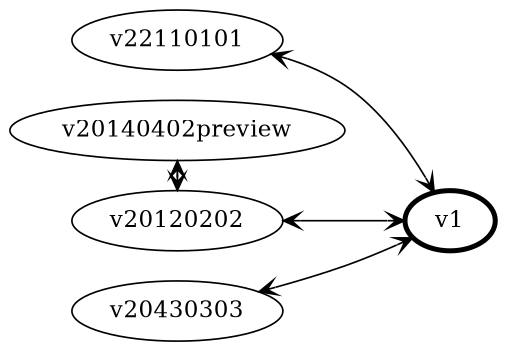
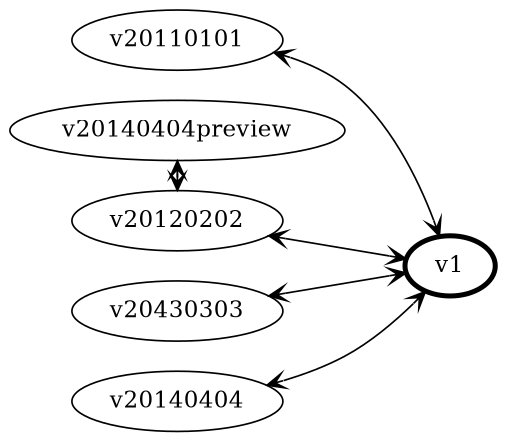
node "v22110101": label "v22110101" -> "v20110101"
node "v20140402preview": label "v20140402preview" -> "v20140404preview"
node "v20140404": added
